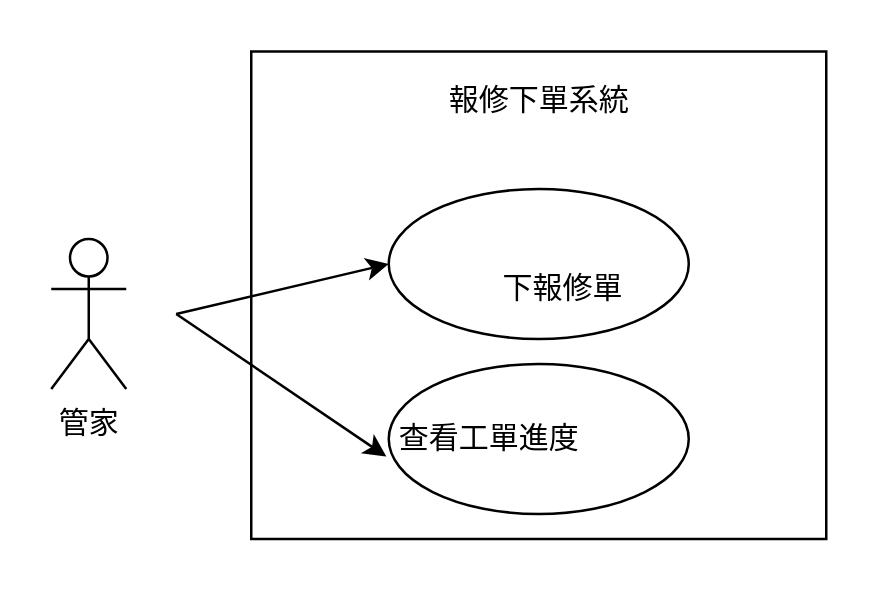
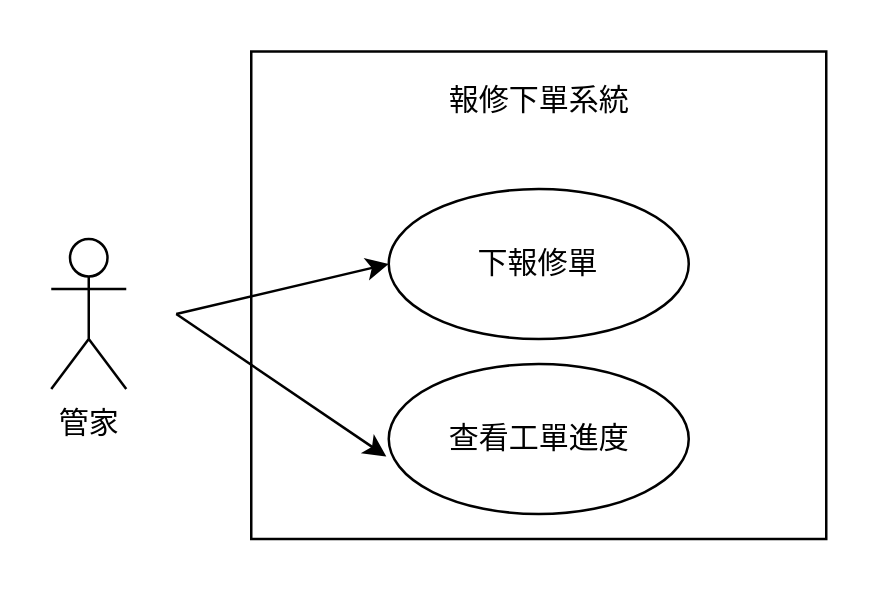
node "下報修單": moved (564, 289) -> (539, 264)
node "查看工單進度": moved (489, 439) -> (539, 439)
